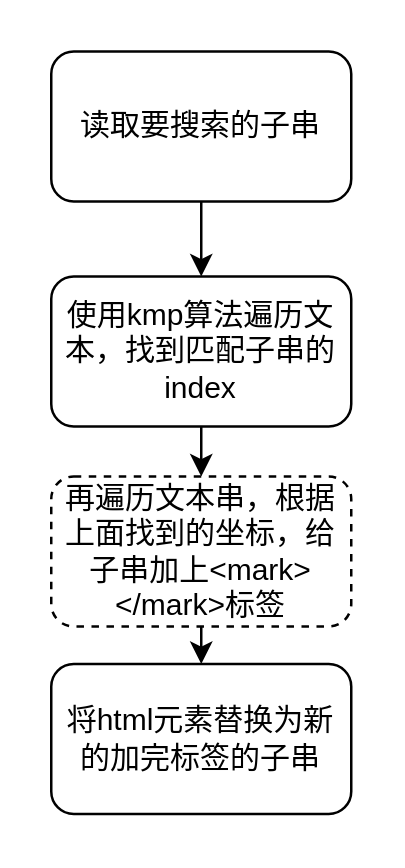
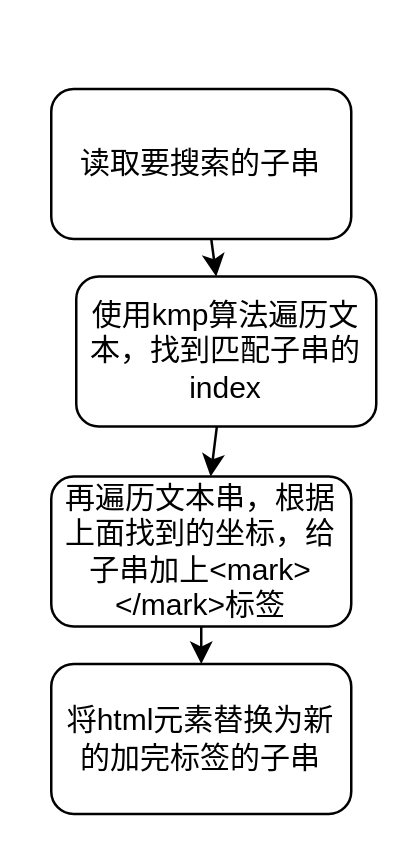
node "读取要搜索的子串": moved (201, 126) -> (201, 164)
node "使用kmp算法遍历文本，找到匹配子串的index": moved (201, 351) -> (226, 351)
node "再遍历文本串，根据上面找到的坐标，给子串加上<mark></mark>标签": style dashed -> solid
